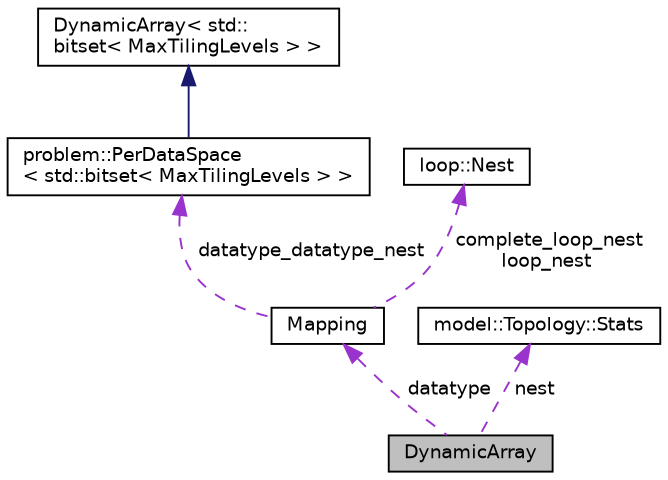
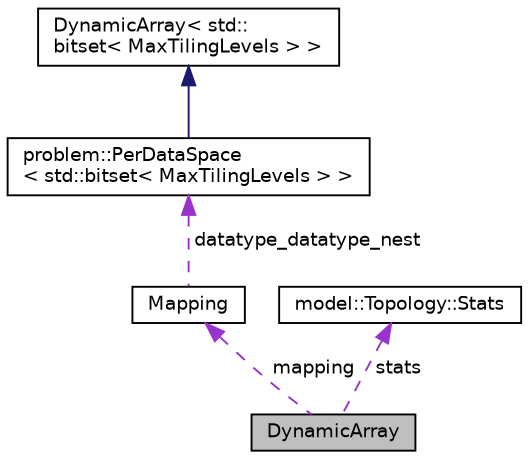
node "loop::Nest": removed
edge "DynamicArray" -> "Mapping": label " datatype" -> " mapping"
edge "DynamicArray" -> "model::Topology::Stats": label " nest" -> " stats"
